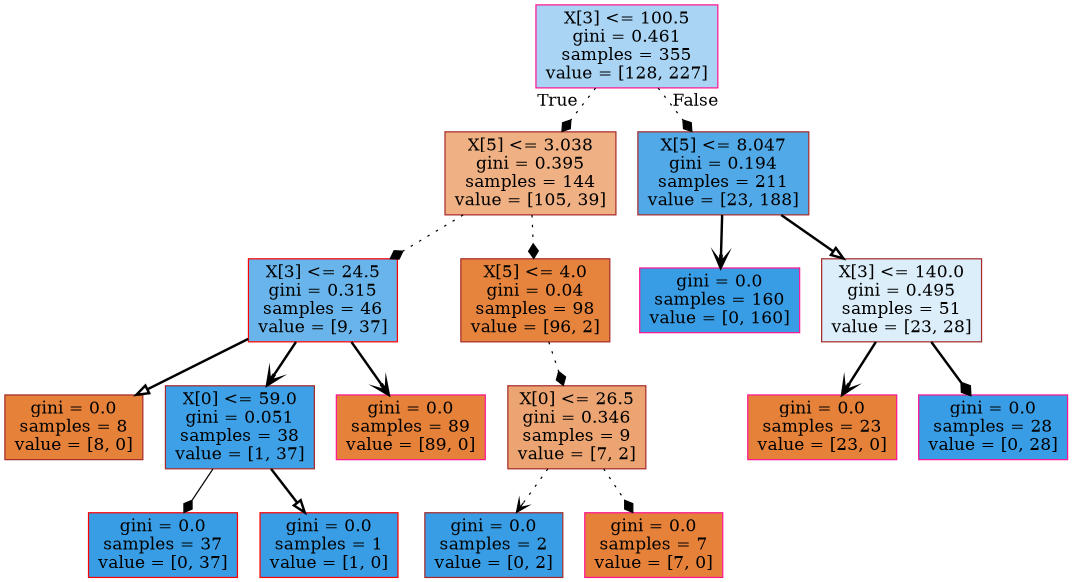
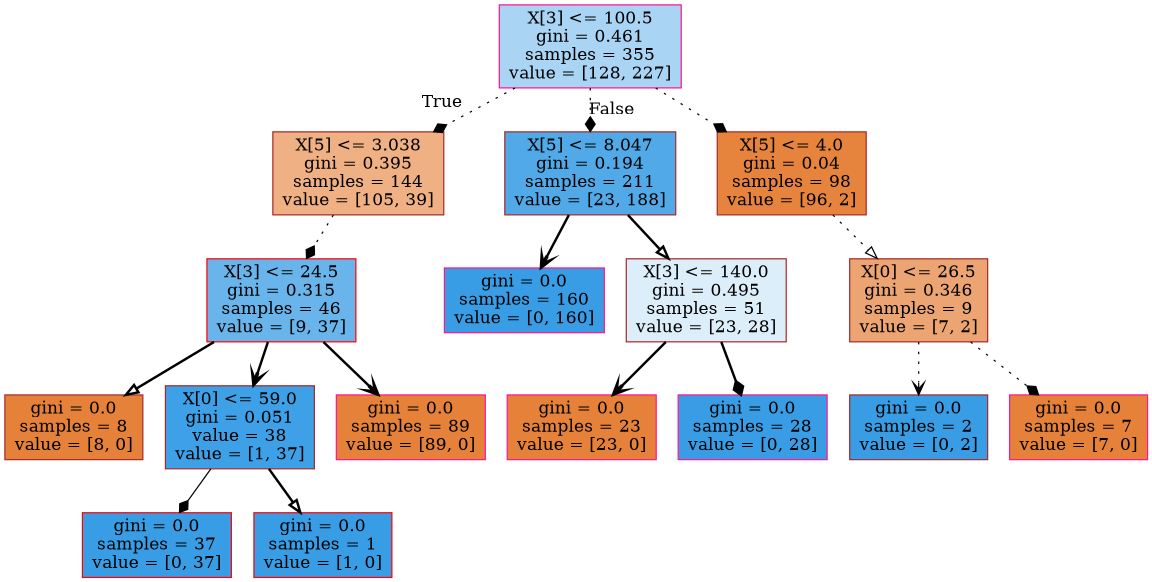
edge "X[5] <= 3.038 gini = 0.395 samples = 144 value = [105, 39]" -> "X[5] <= 4.0 gini = 0.04 samples = 98 value = [96, 2]": now "X[3] <= 100.5 gini = 0.461 samples = 355 value = [128, 227]" -> "X[5] <= 4.0 gini = 0.04 samples = 98 value = [96, 2]"
edge "X[5] <= 4.0 gini = 0.04 samples = 98 value = [96, 2]" -> "X[0] <= 26.5 gini = 0.346 samples = 9 value = [7, 2]": arrowhead diamond -> onormal
node "X[0] <= 59.0 gini = 0.051 samples = 38 value = [1, 37]": label "X[0] <= 59.0 gini = 0.051 samples = 38 value = [1, 37]" -> "X[0] <= 59.0 gini = 0.051 value = 38 value = [1, 37]"
